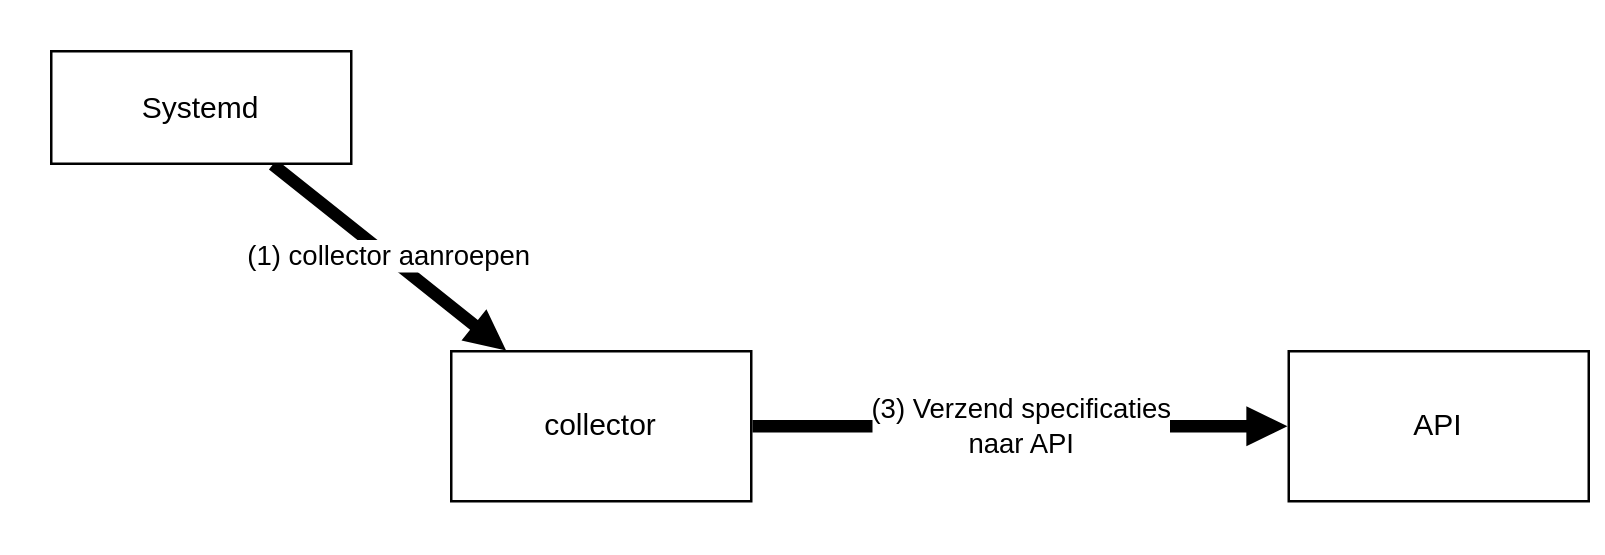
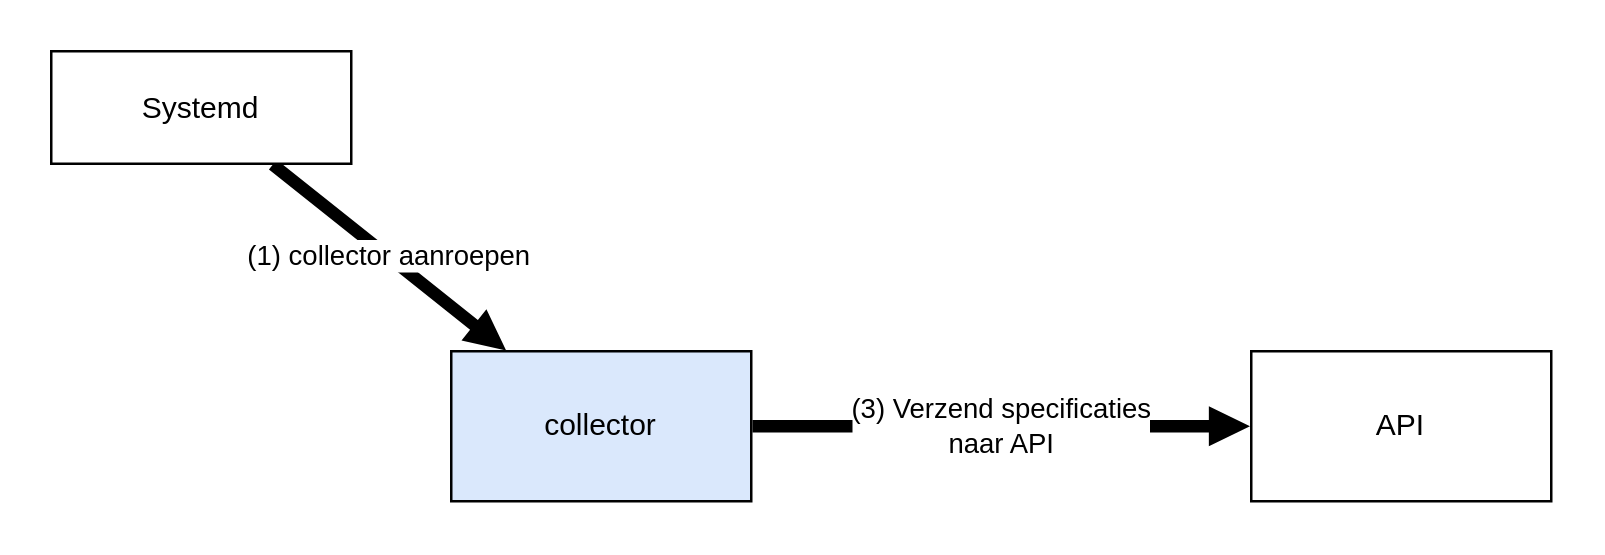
node "collector": fillcolor #ffffff -> #dae8fc
node "API": moved (1439, 426) -> (1401, 426)
